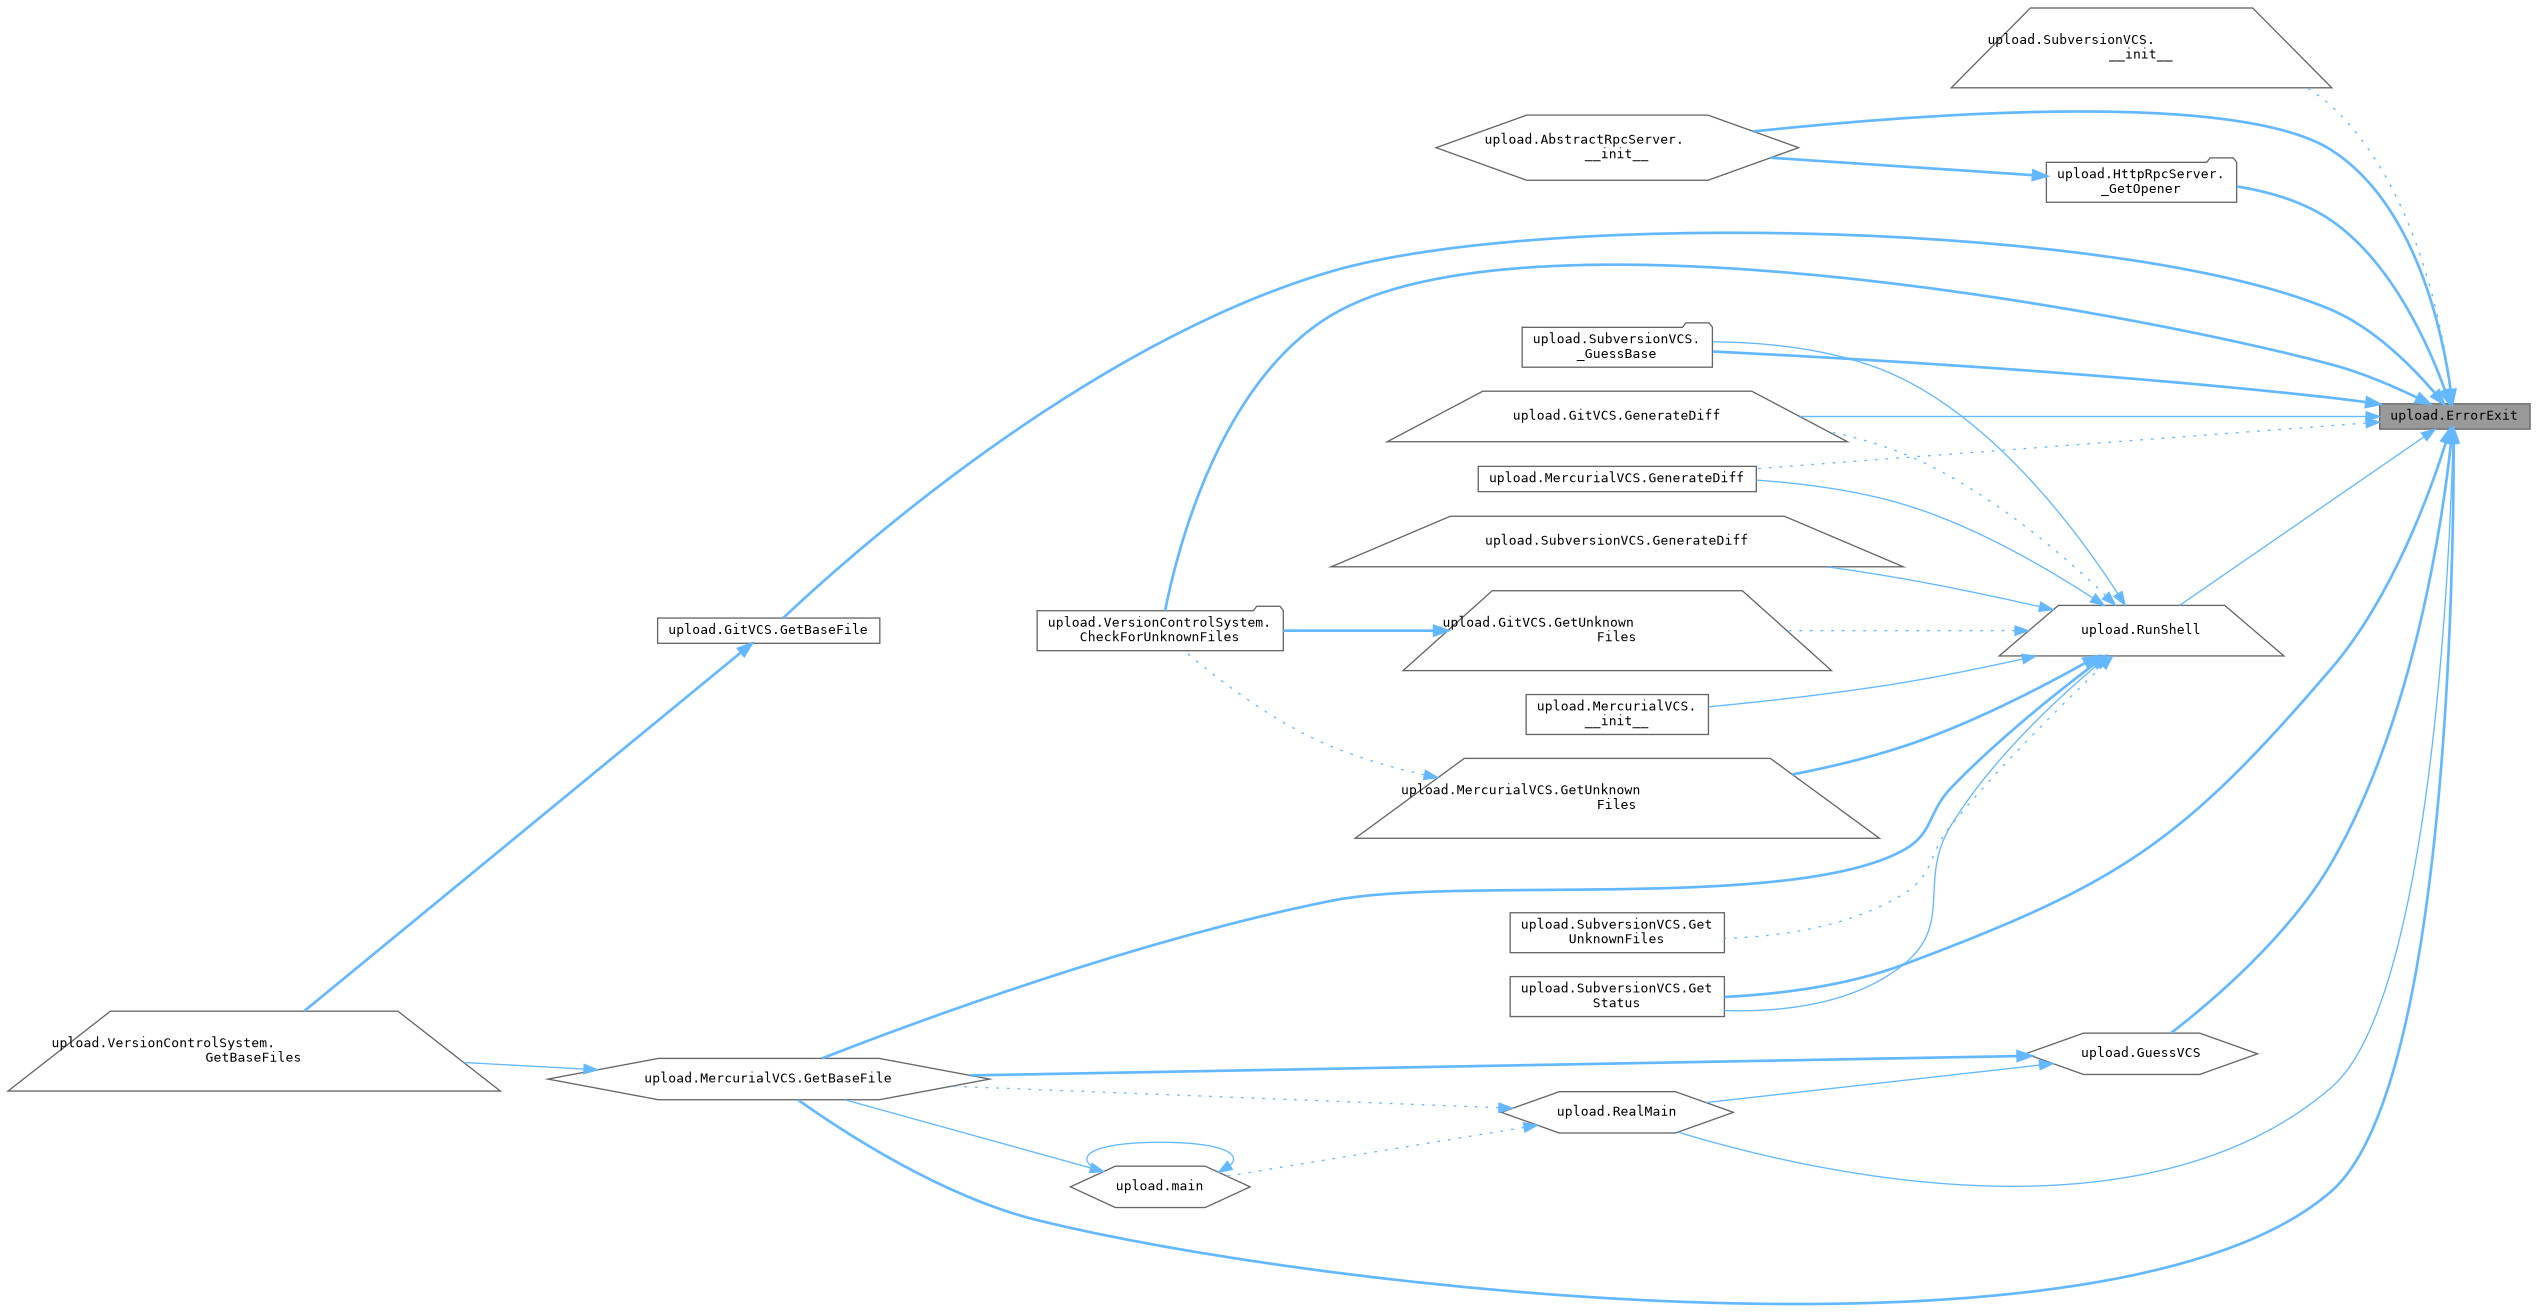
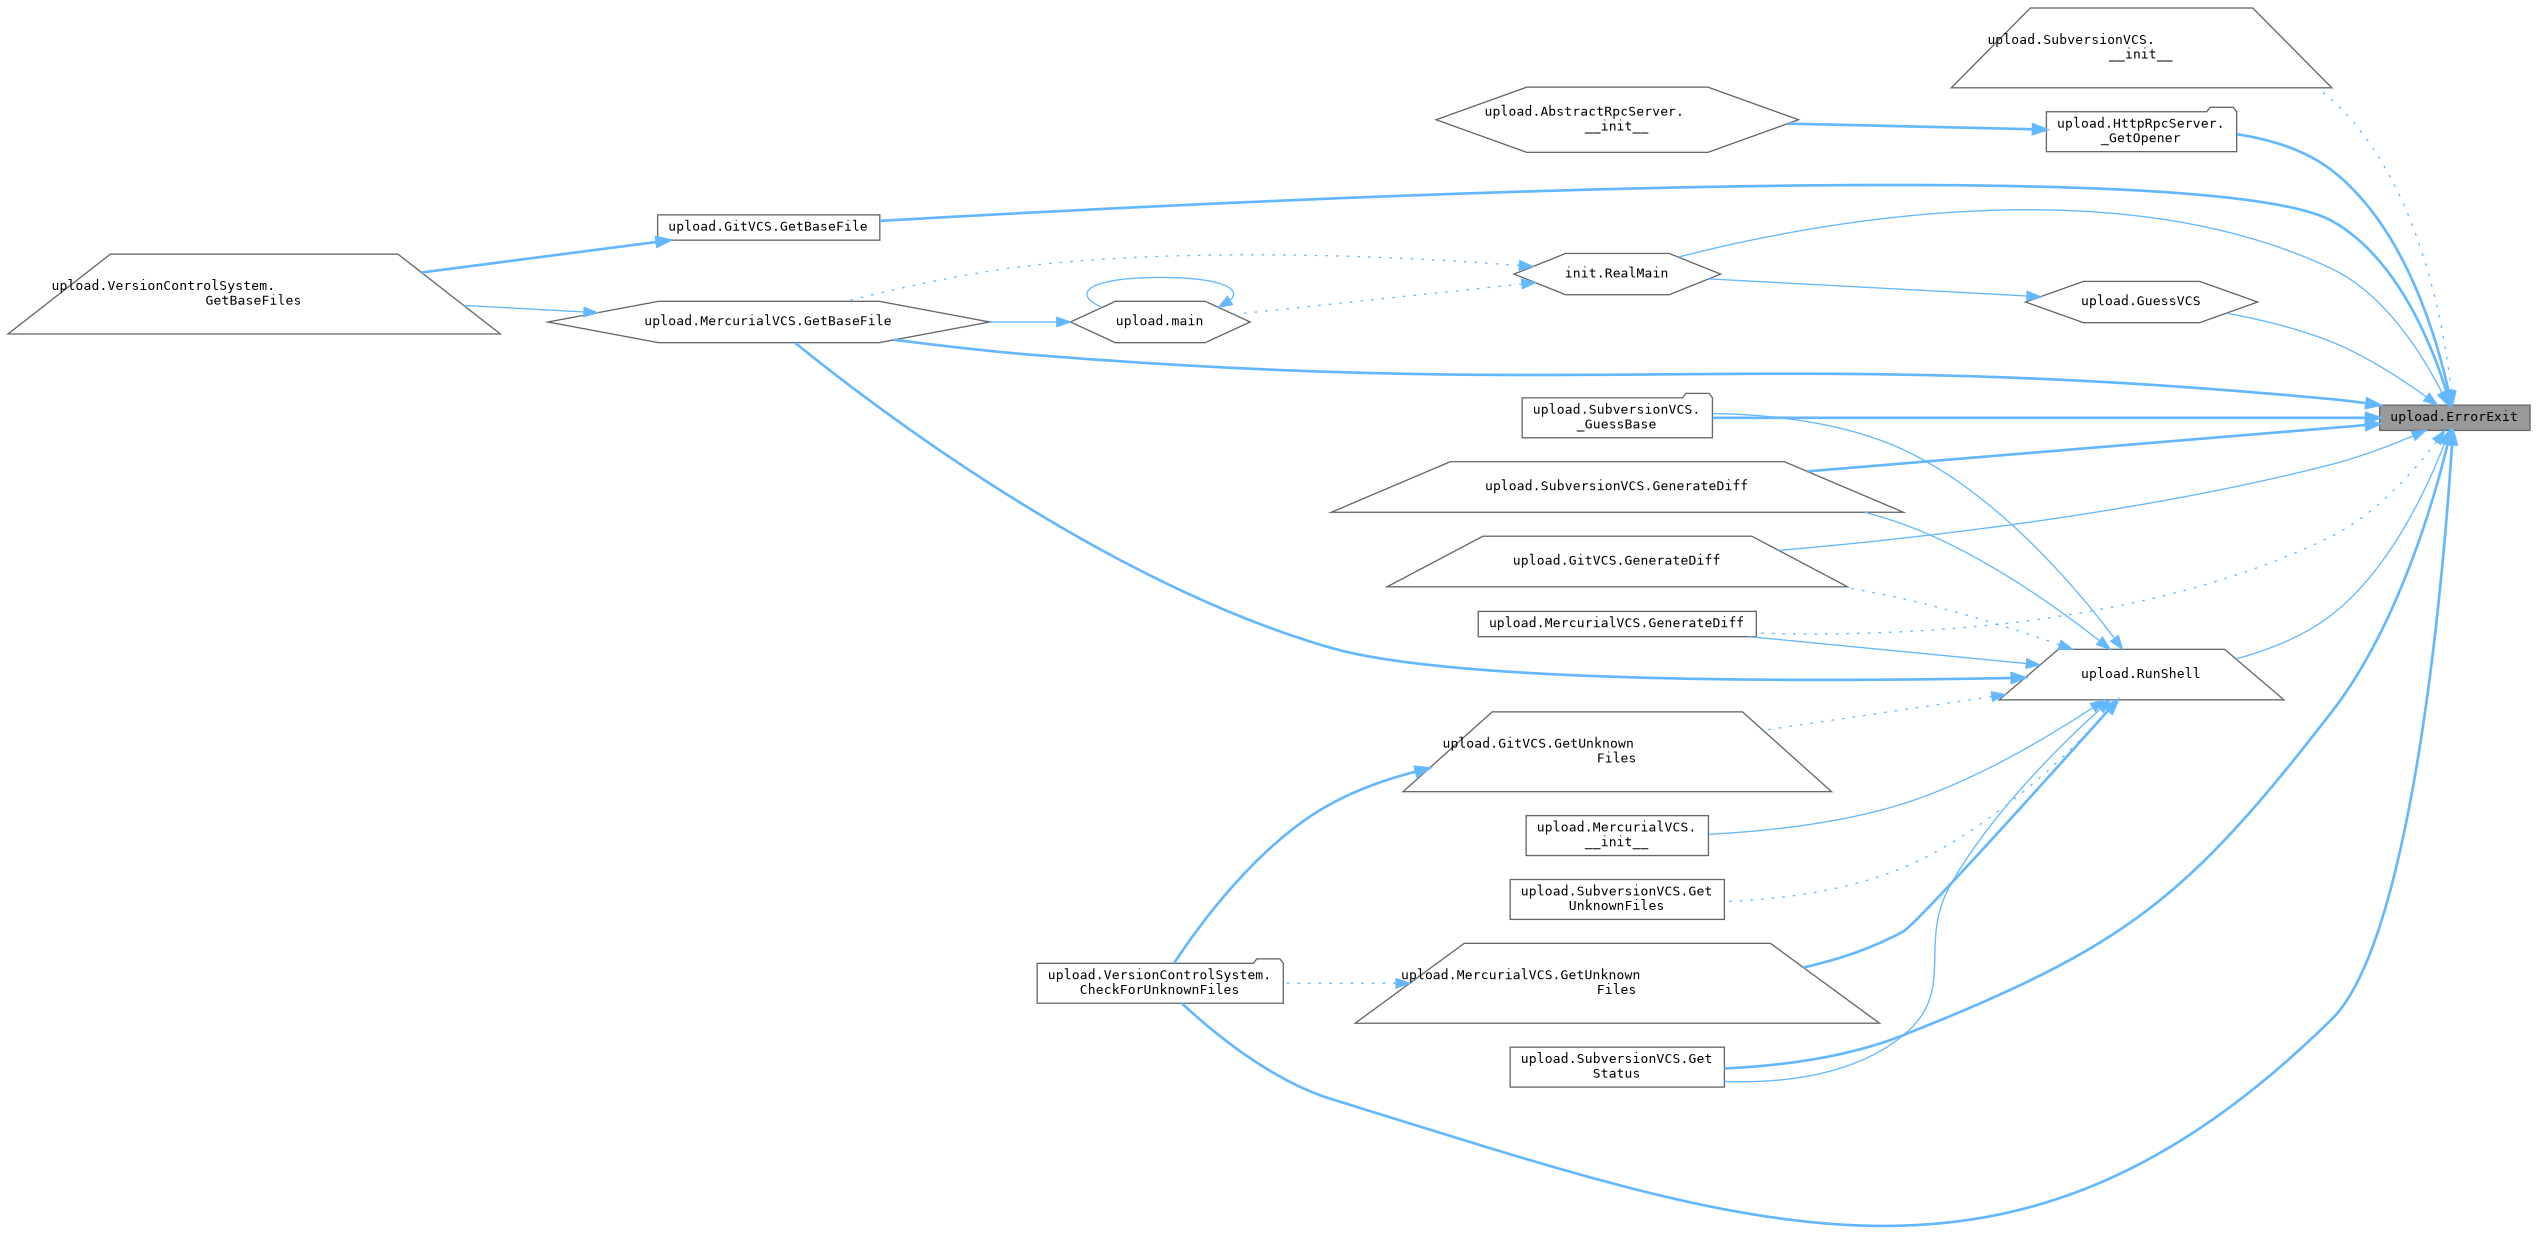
edge "upload.AbstractRpcServer. __init__" -> "upload.ErrorExit": now "upload.SubversionVCS.GenerateDiff" -> "upload.ErrorExit"
edge "upload.GuessVCS" -> "upload.ErrorExit": style bold -> solid
edge "upload.MercurialVCS.GetBaseFile" -> "upload.GuessVCS": removed
node "upload.RealMain": label "upload.RealMain" -> "init.RealMain"
